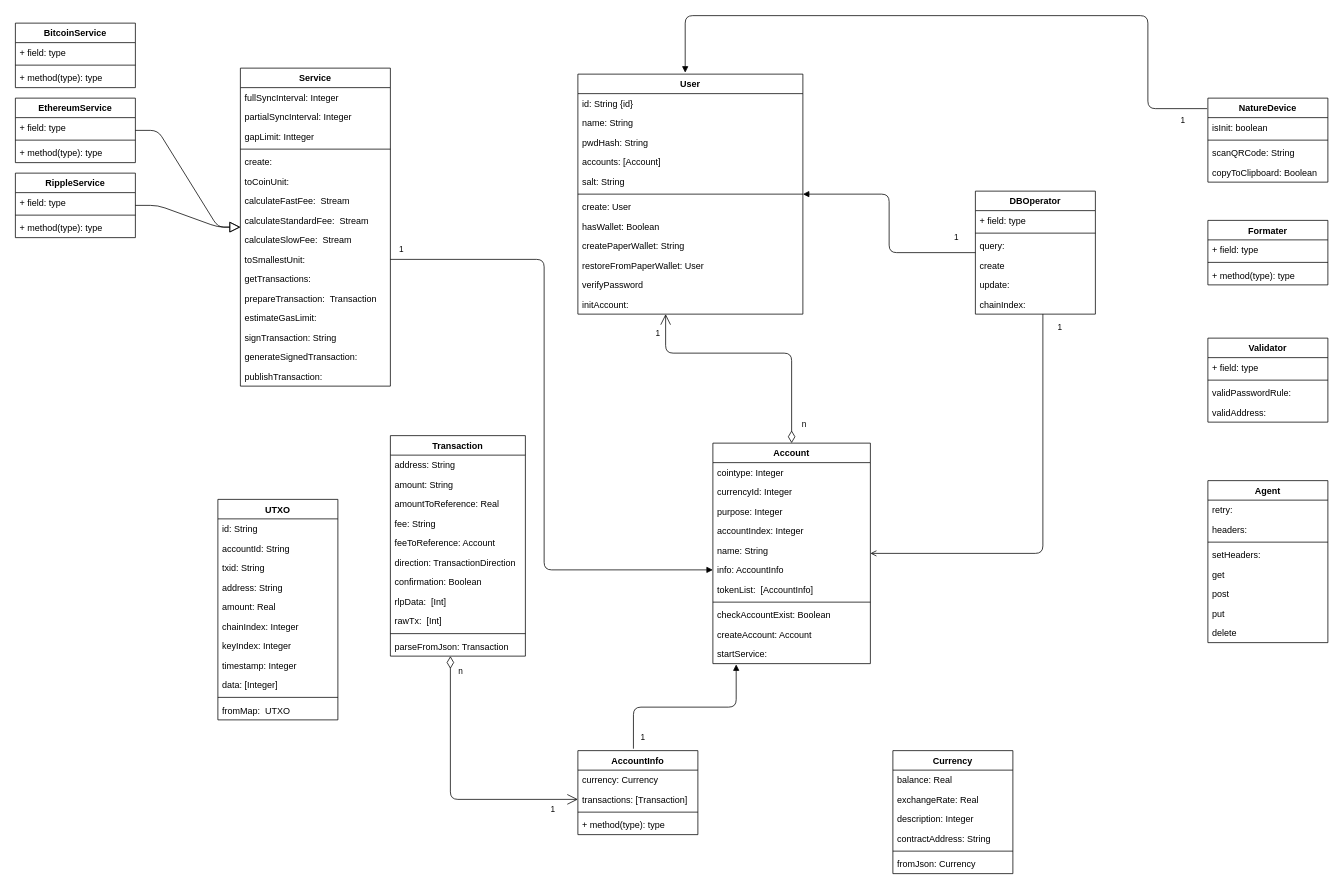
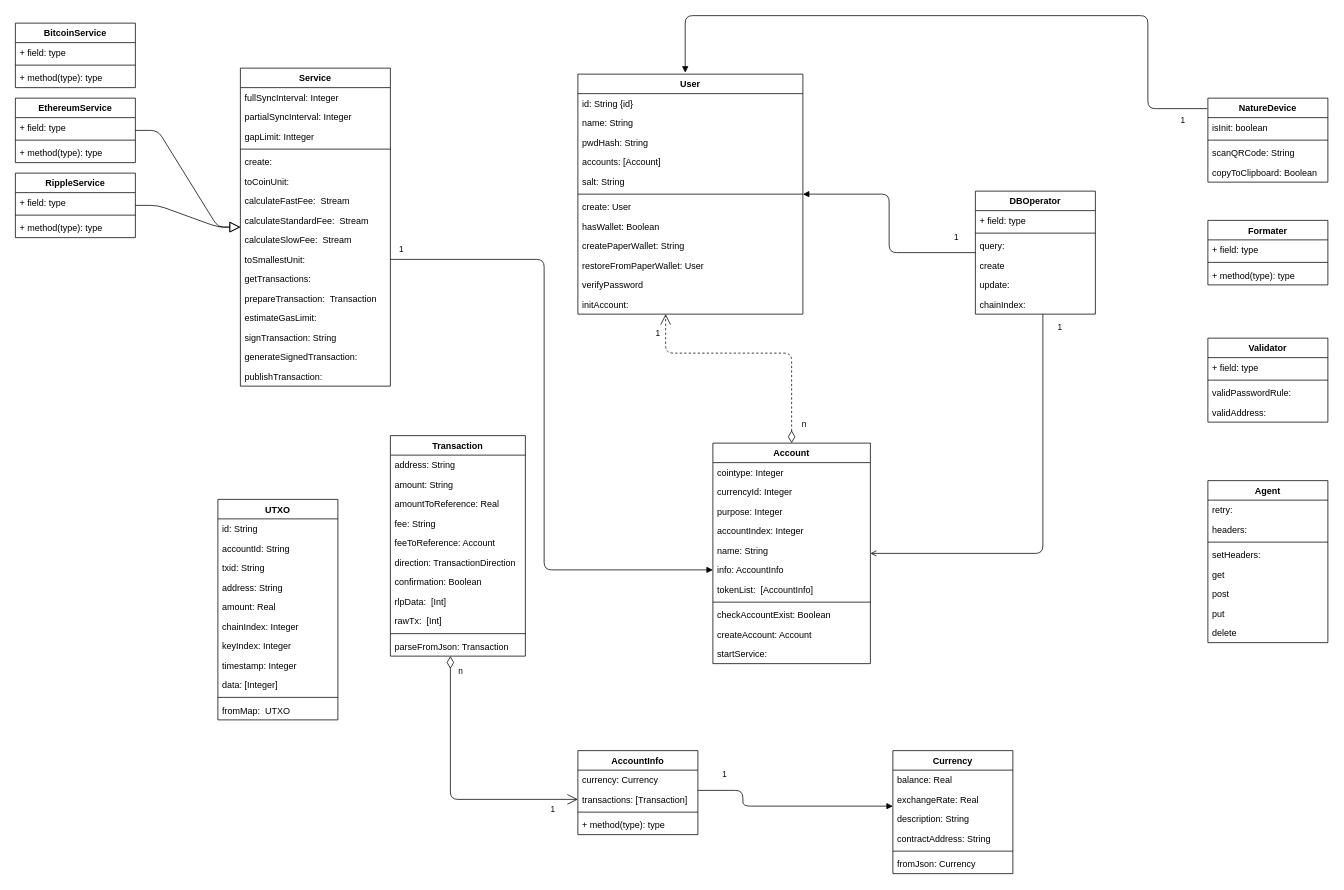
edge "User" -- "Account": style solid -> dashed
edge "AccountInfo" -> "startService:": removed, label "1"
edge "AccountInfo" -> "Currency": added, label "1"
node "description: Integer": label "description: Integer" -> "description: String"
